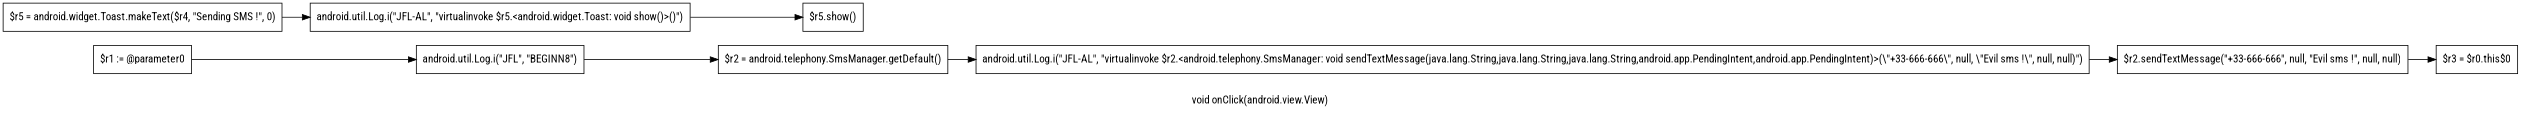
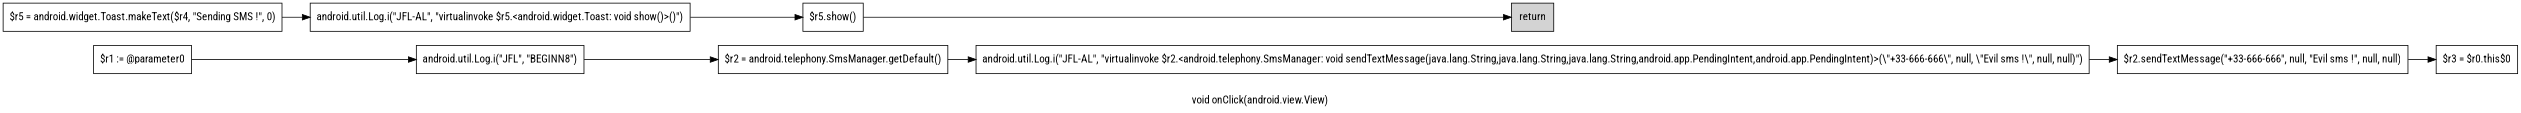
node "return": added
